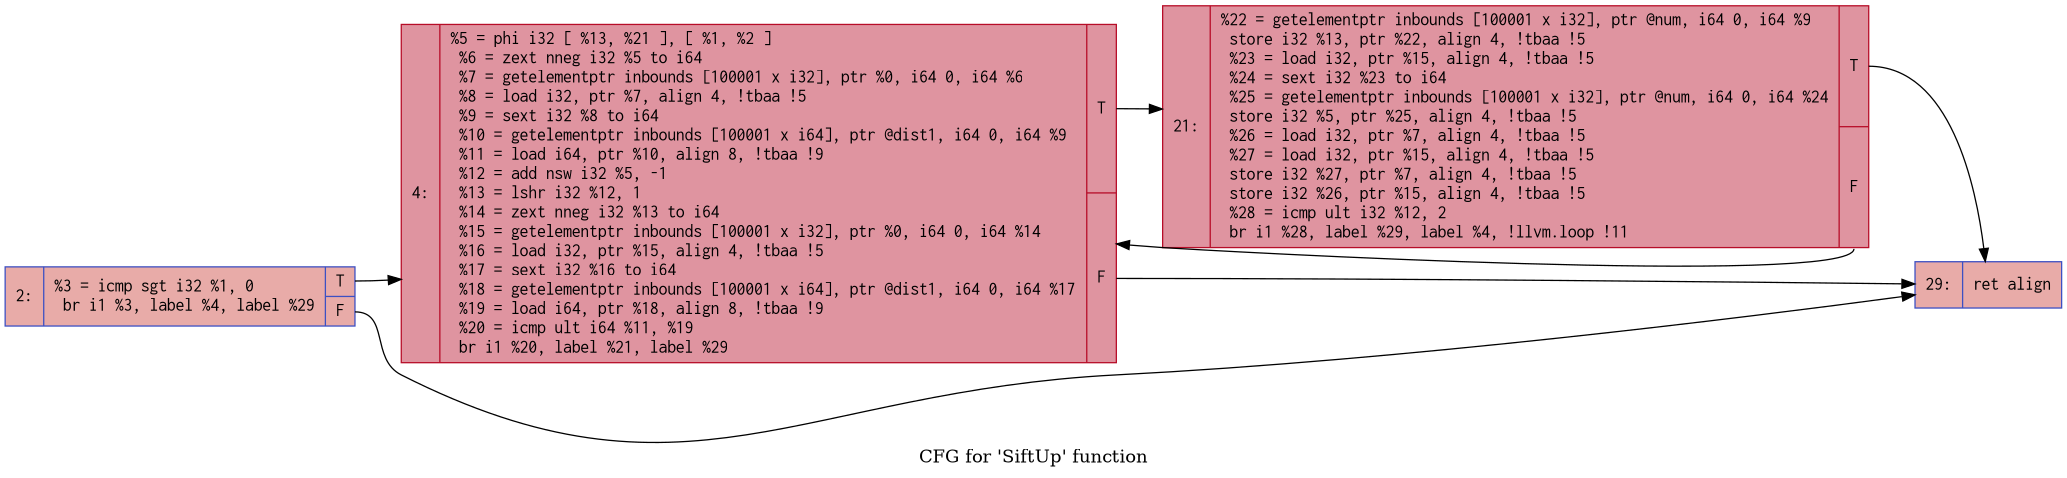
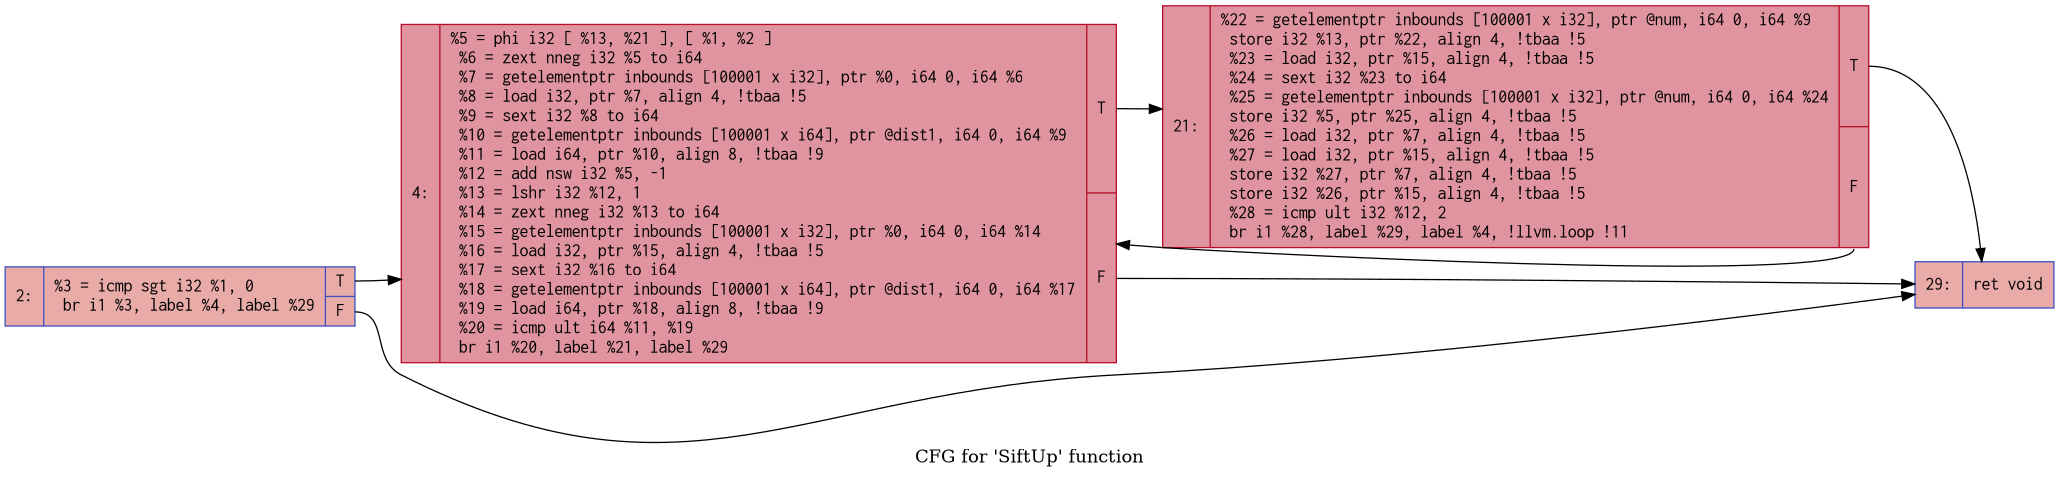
node "29:": text "ret align" -> "ret void"
